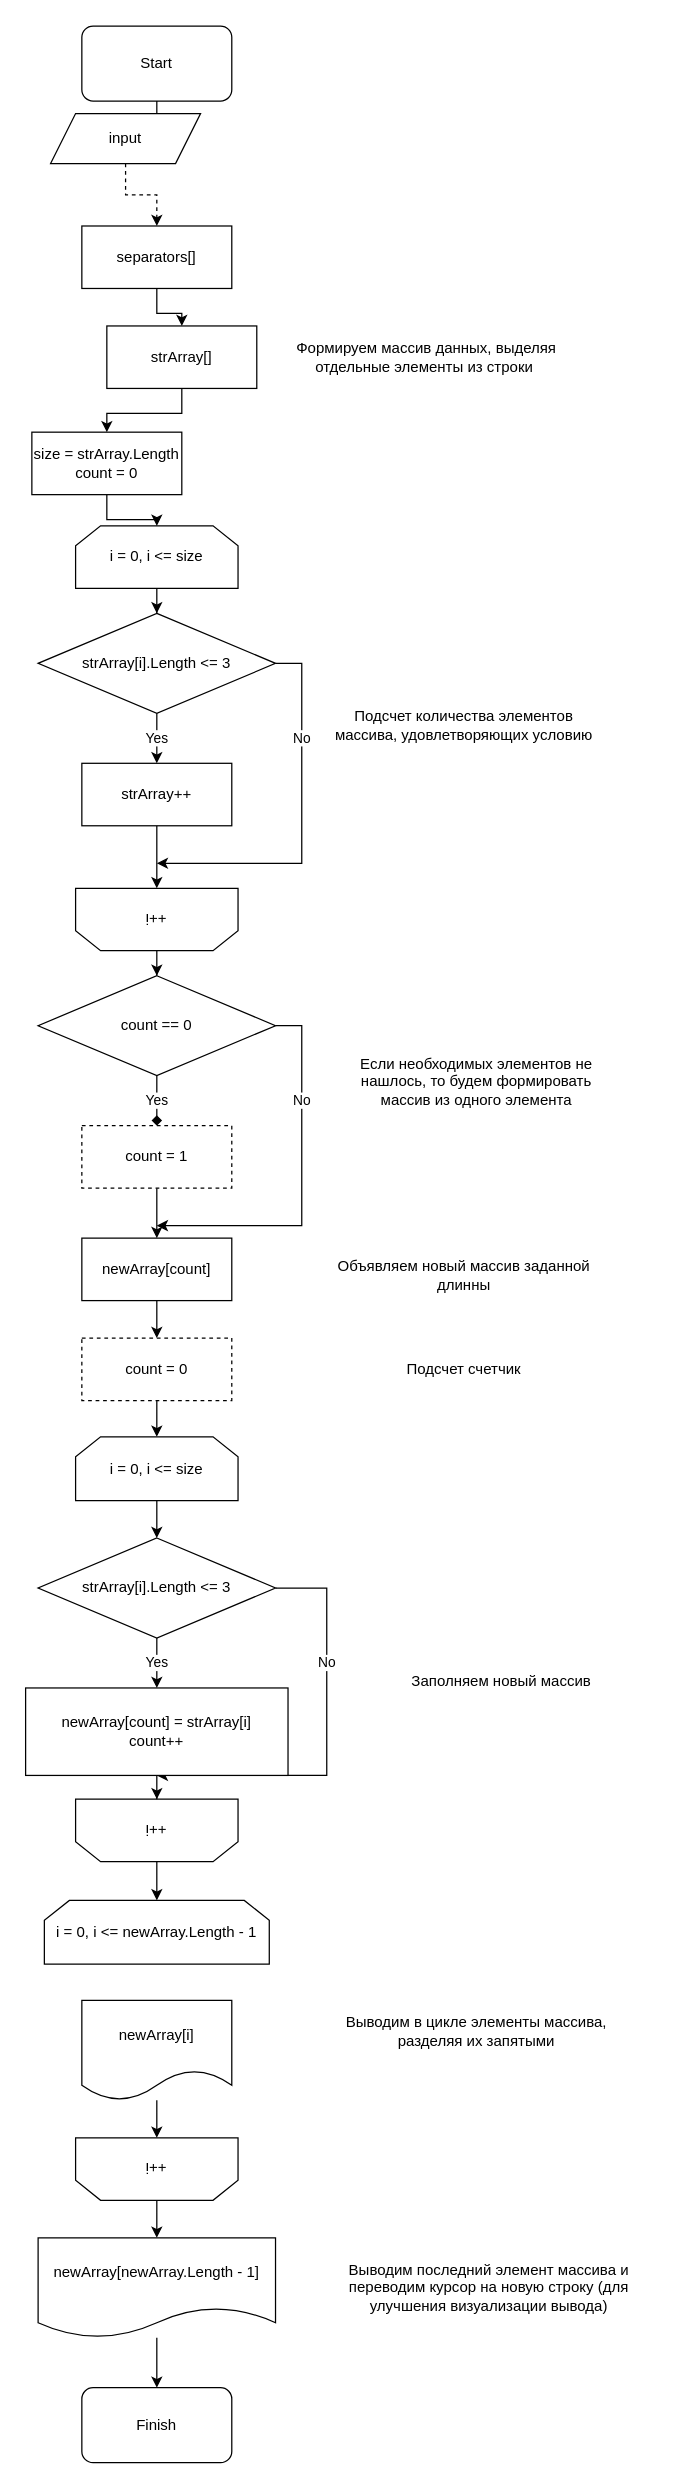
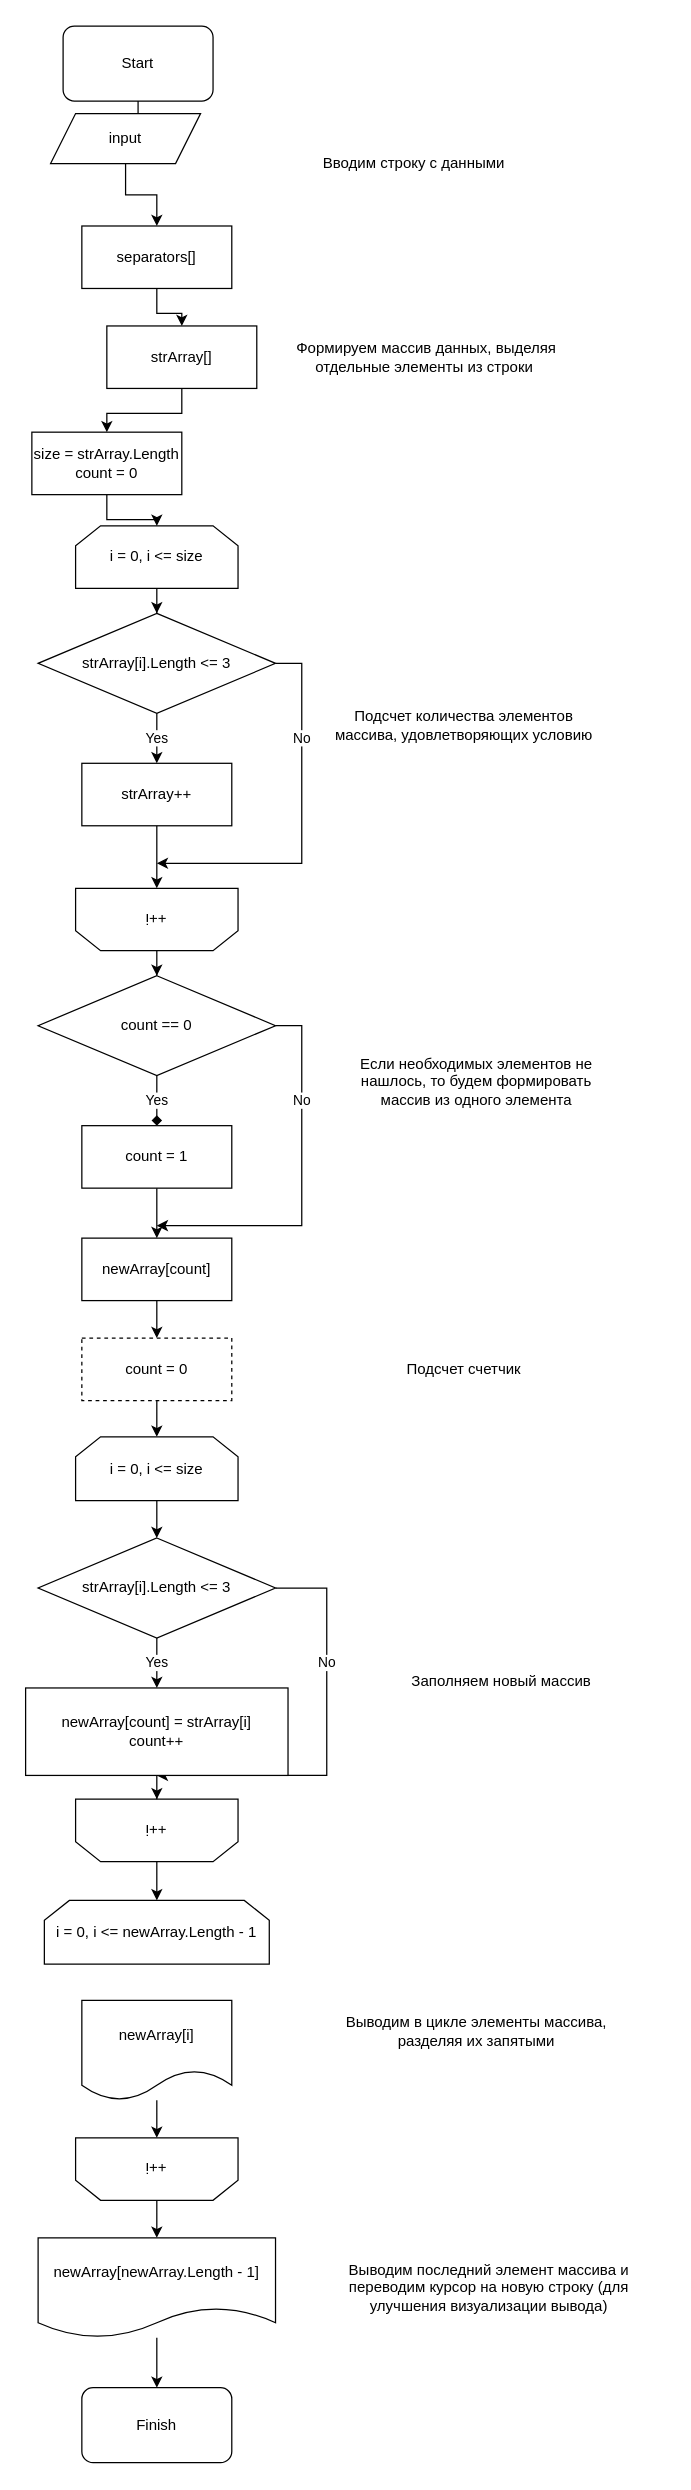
node "Start": moved (157, 63) -> (138, 63)
node "Вводим строку с данными": added
edge "input" -> "separators[]": style dashed -> solid
node "count = 1": style dashed -> solid
node "Объявляем новый массив заданной длинны": removed
